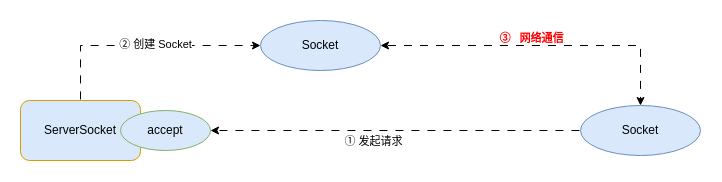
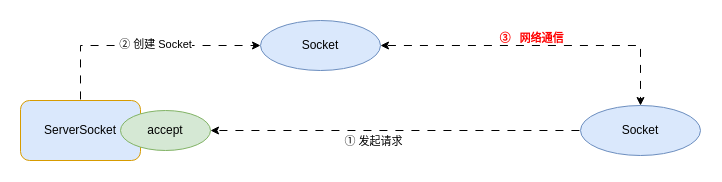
node "accept": fillcolor #dae8fc -> #d5e8d4
